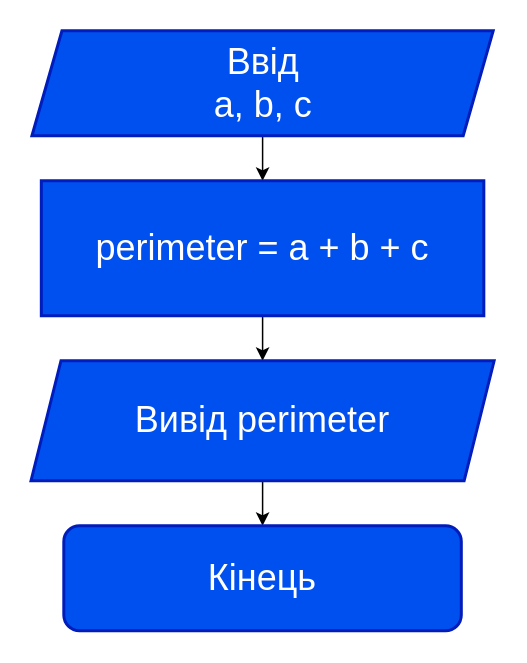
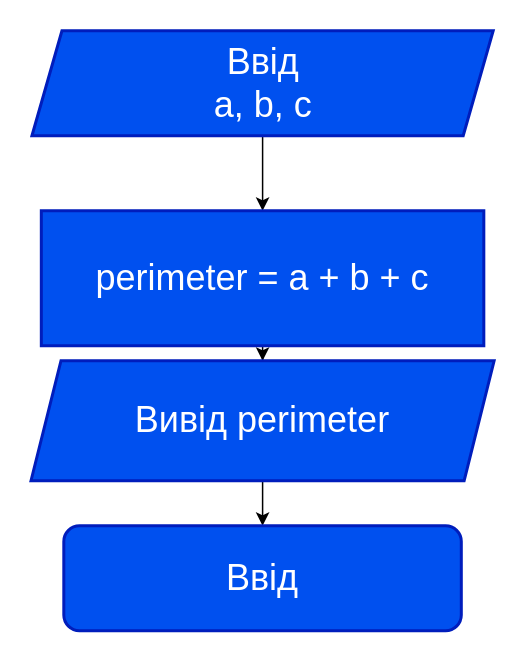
node "perimeter = a + b + c": moved (262, 248) -> (262, 278)
node "Кінець": label "Кінець" -> "Ввід"
